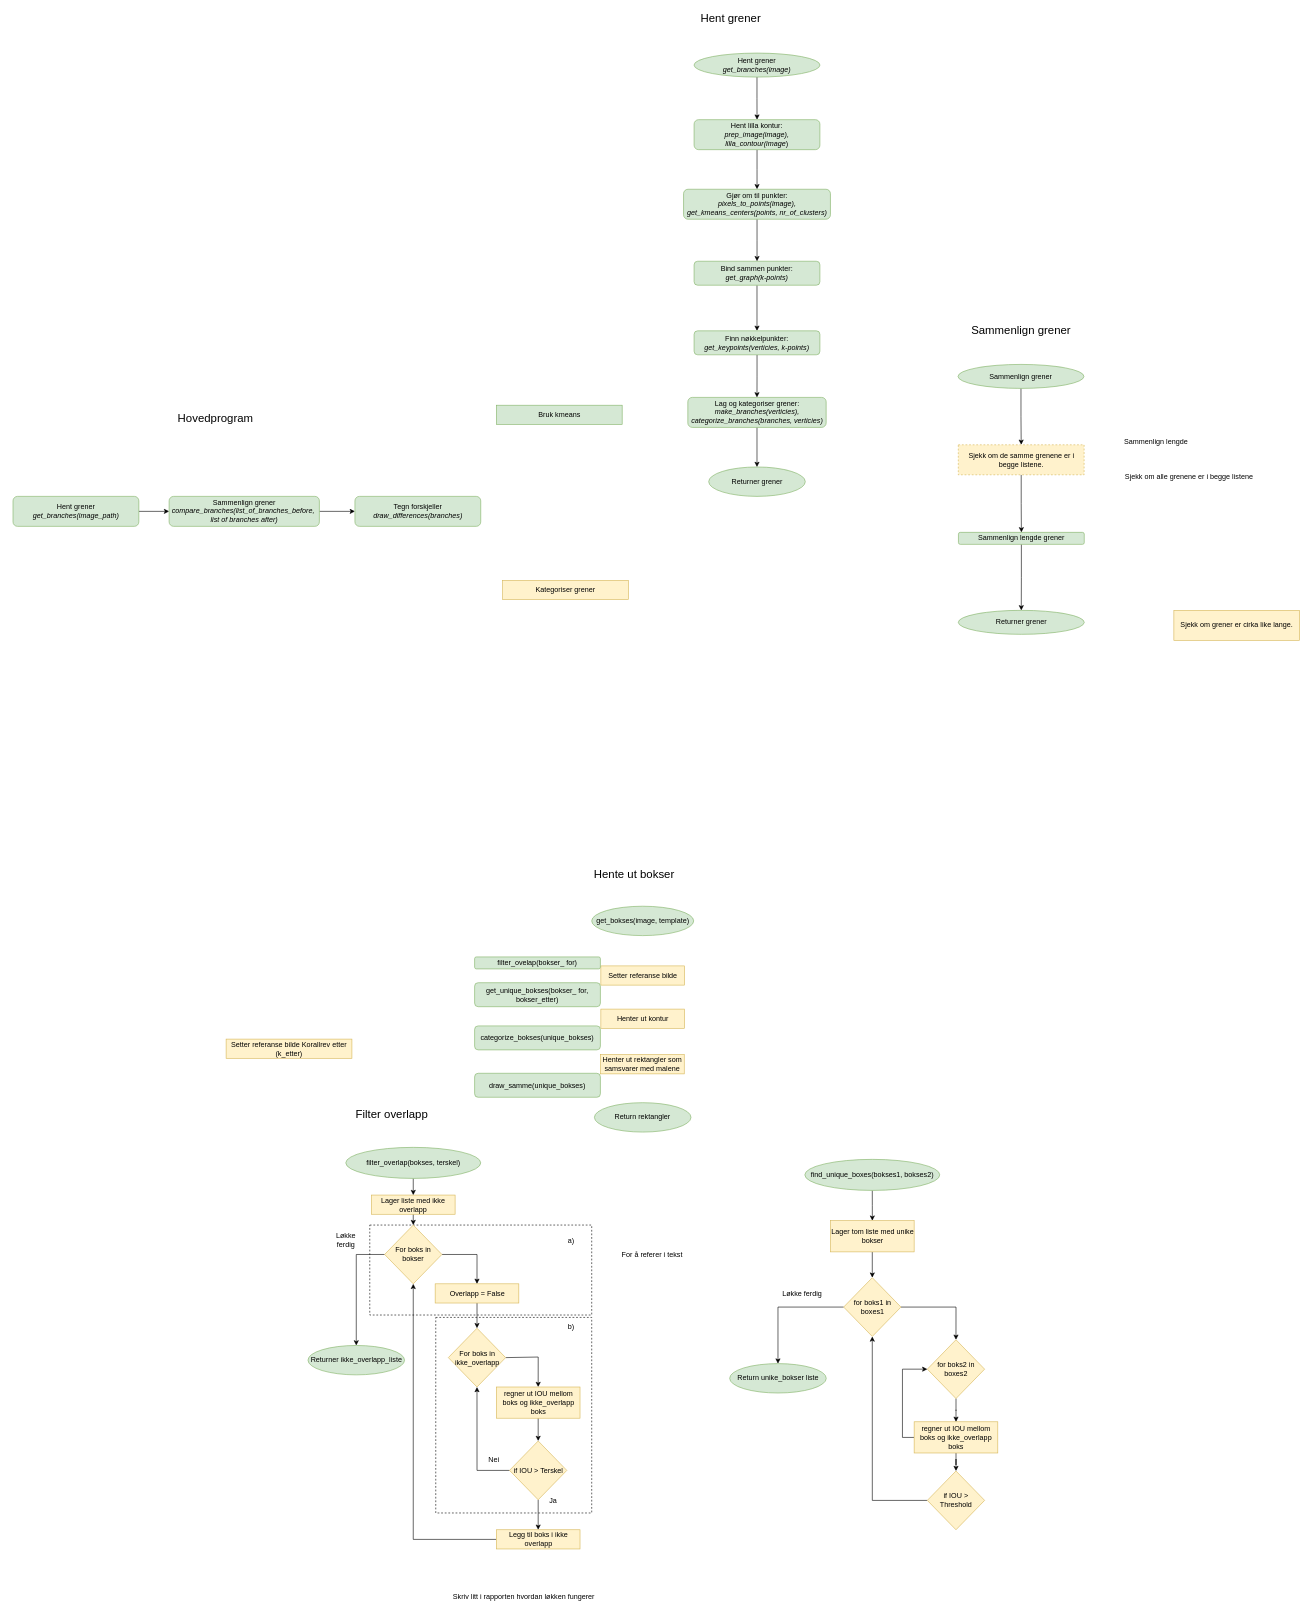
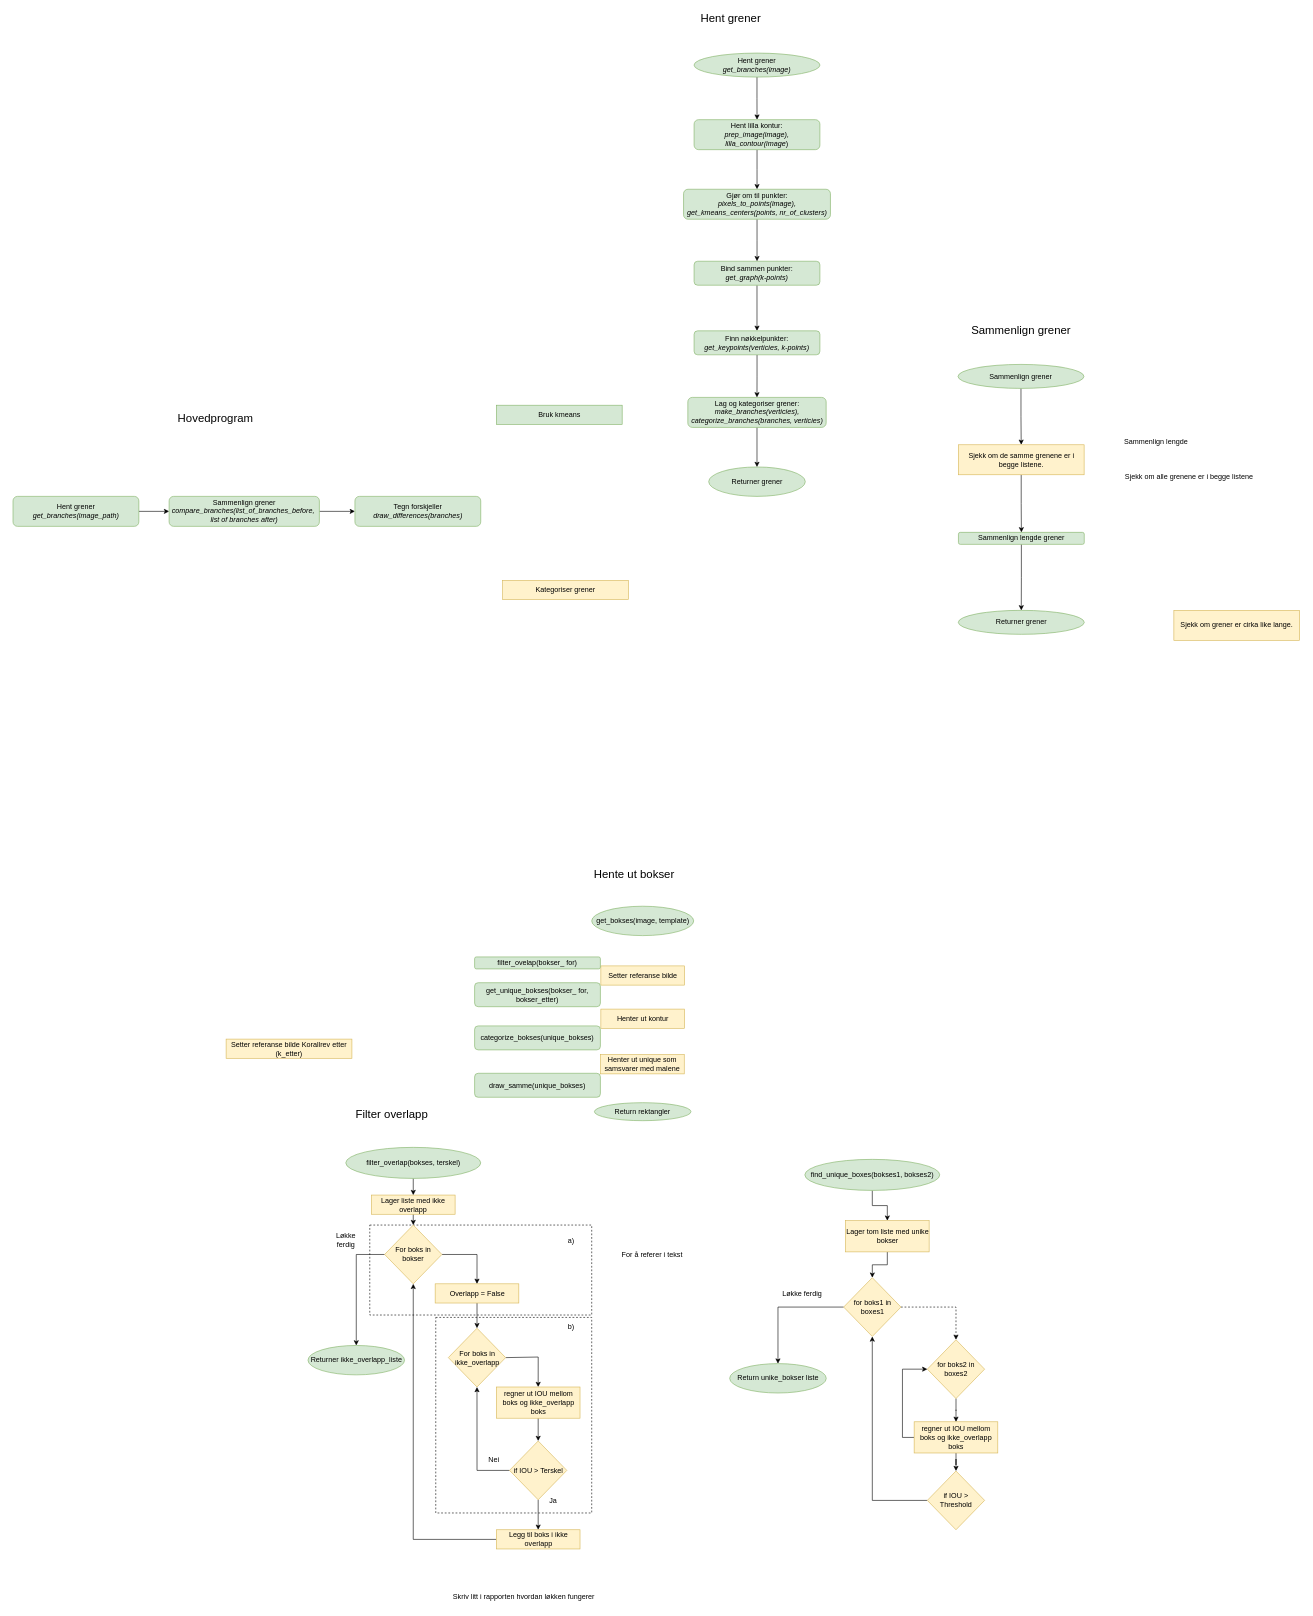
node "Sjekk om de samme grenene er i begge listene.": style dashed -> solid
node "Henter ut rektangler som samsvarer med malene": label "Henter ut rektangler som samsvarer med malene" -> "Henter ut unique som samsvarer med malene"
node "Return rektangler": size 97x29 -> 97x18
node "Lager tom liste med unike bokser": moved (872, 1237) -> (887, 1237)
edge "for boks1 in boxes1" -> "for boks2 in boxes2": style solid -> dashed
